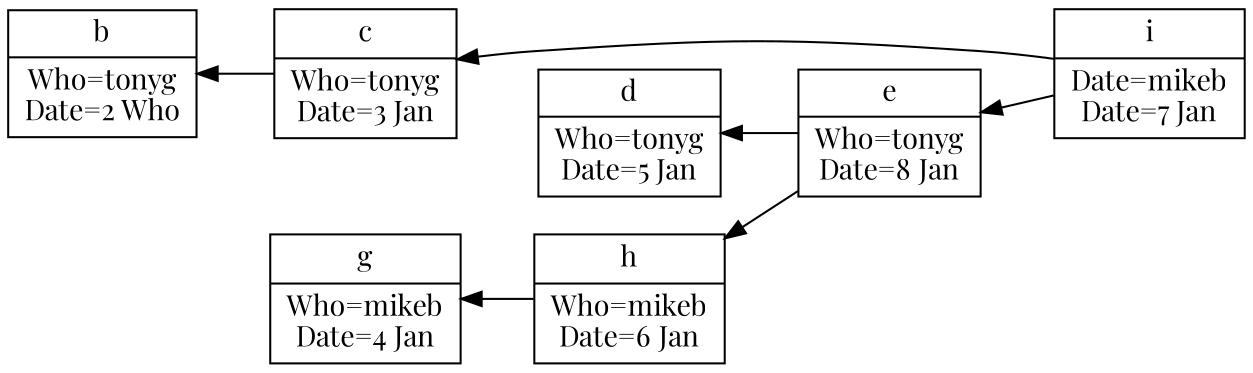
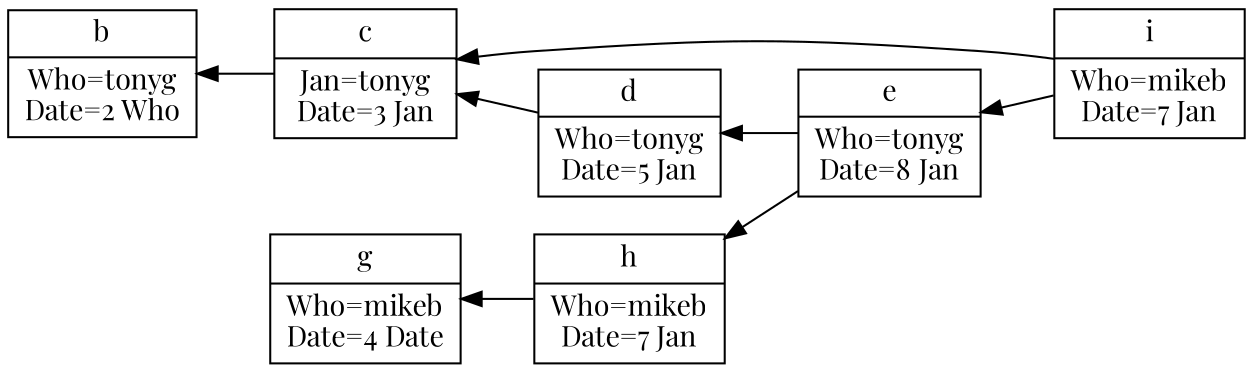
node "c": text "Who=tonyg" -> "Jan=tonyg"
node "i": text "Date=mikeb" -> "Who=mikeb"
edge "d" -> "c": added
node "g": text "Date=4 Jan" -> "Date=4 Date"
node "h": text "Date=6 Jan" -> "Date=7 Jan"
